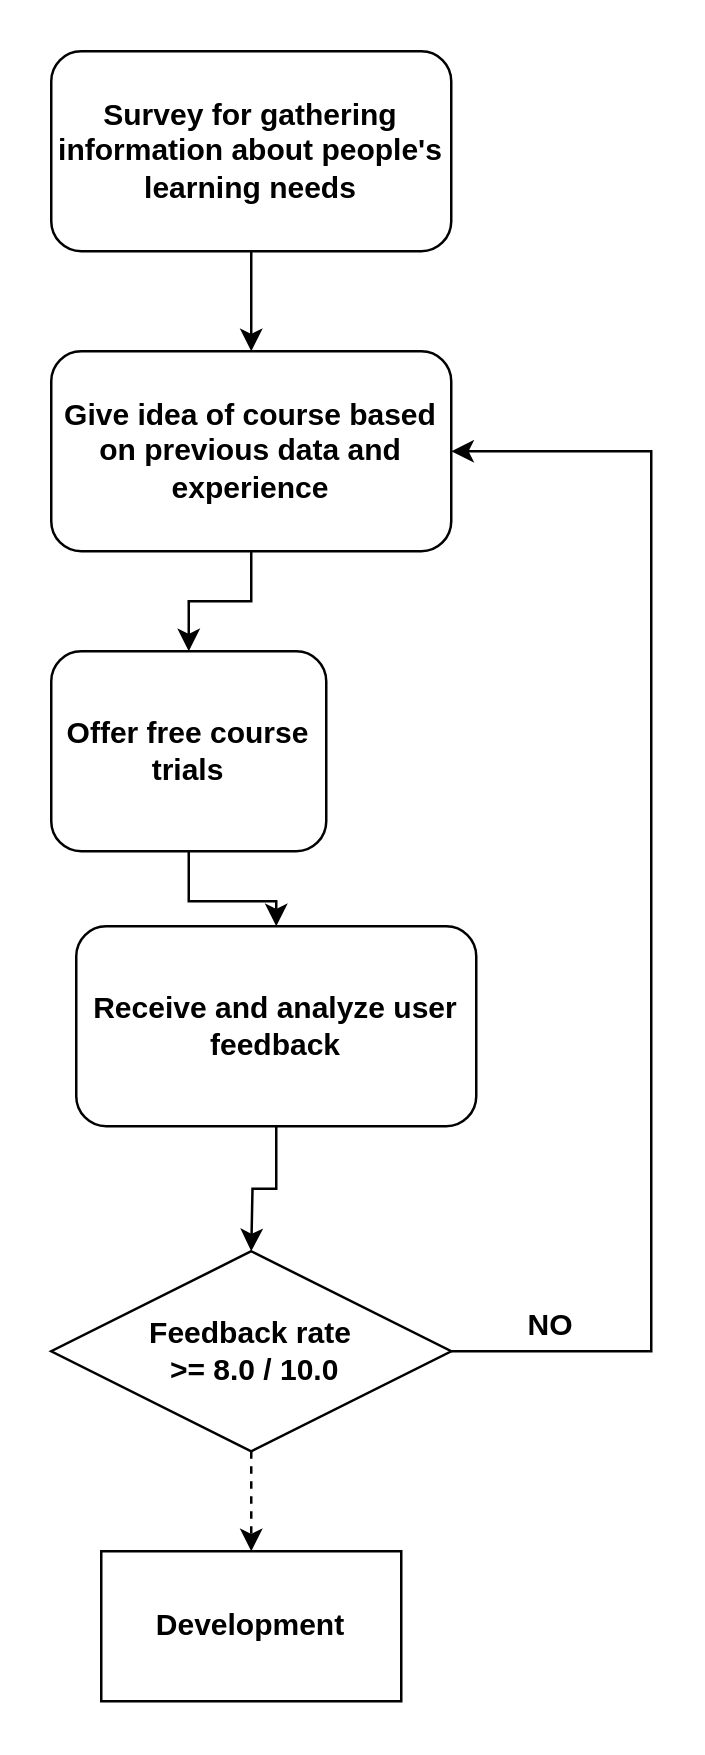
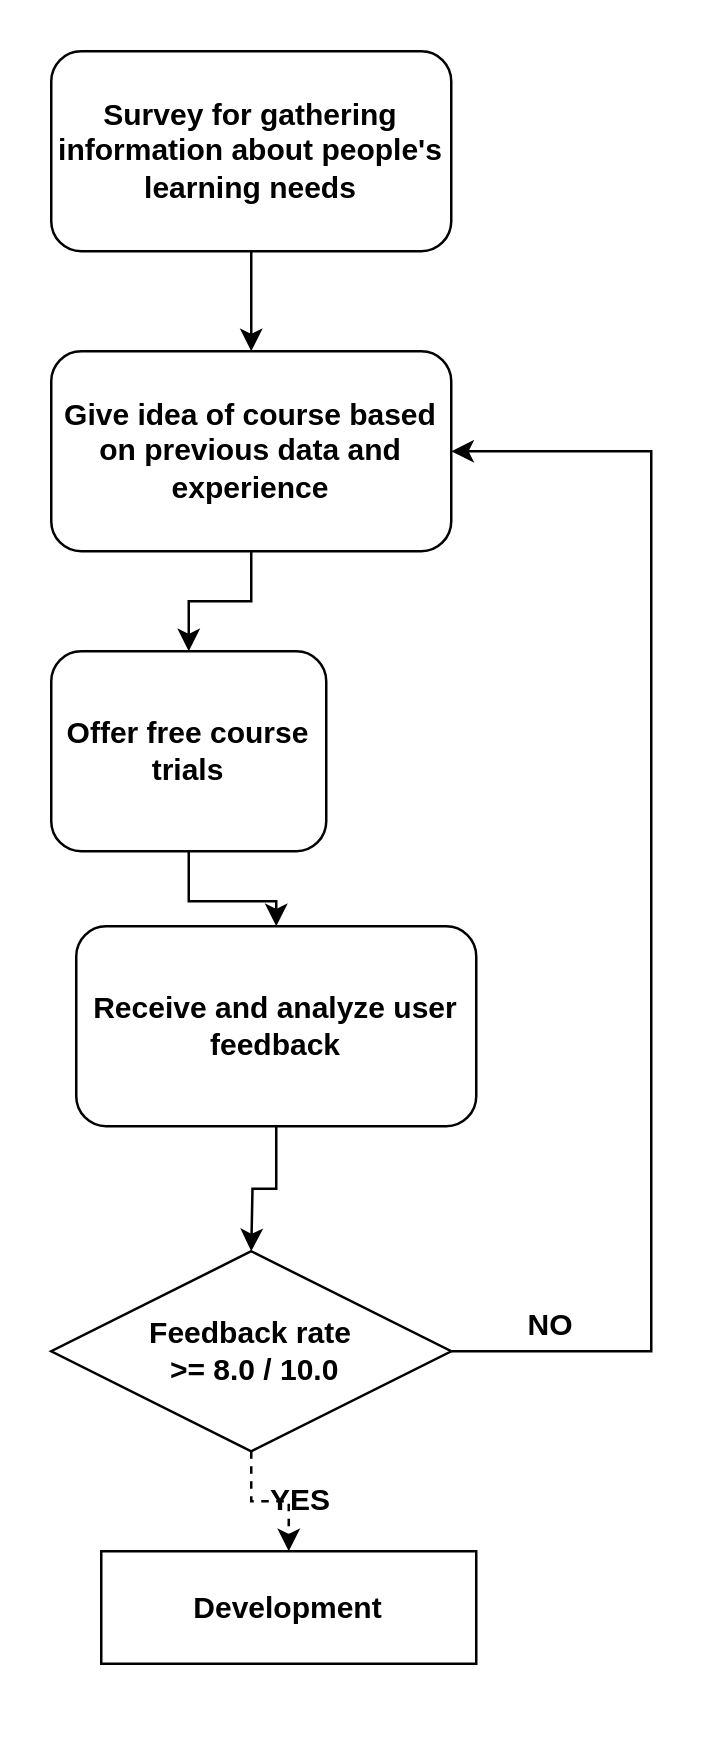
node "YES": added
node "Development": size 300x150 -> 375x113
